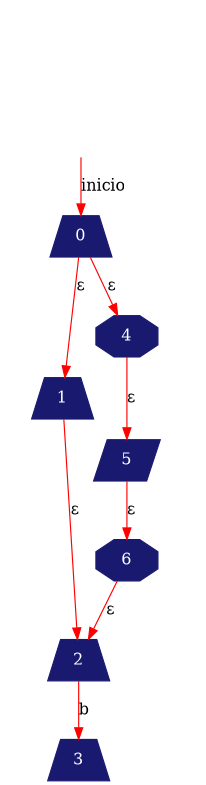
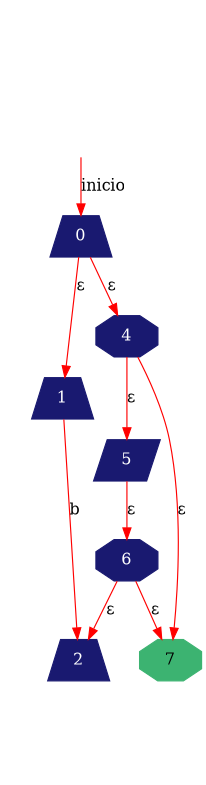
edge "1" -> "2": label "ε" -> "b"
node "7": added
node "3": removed
